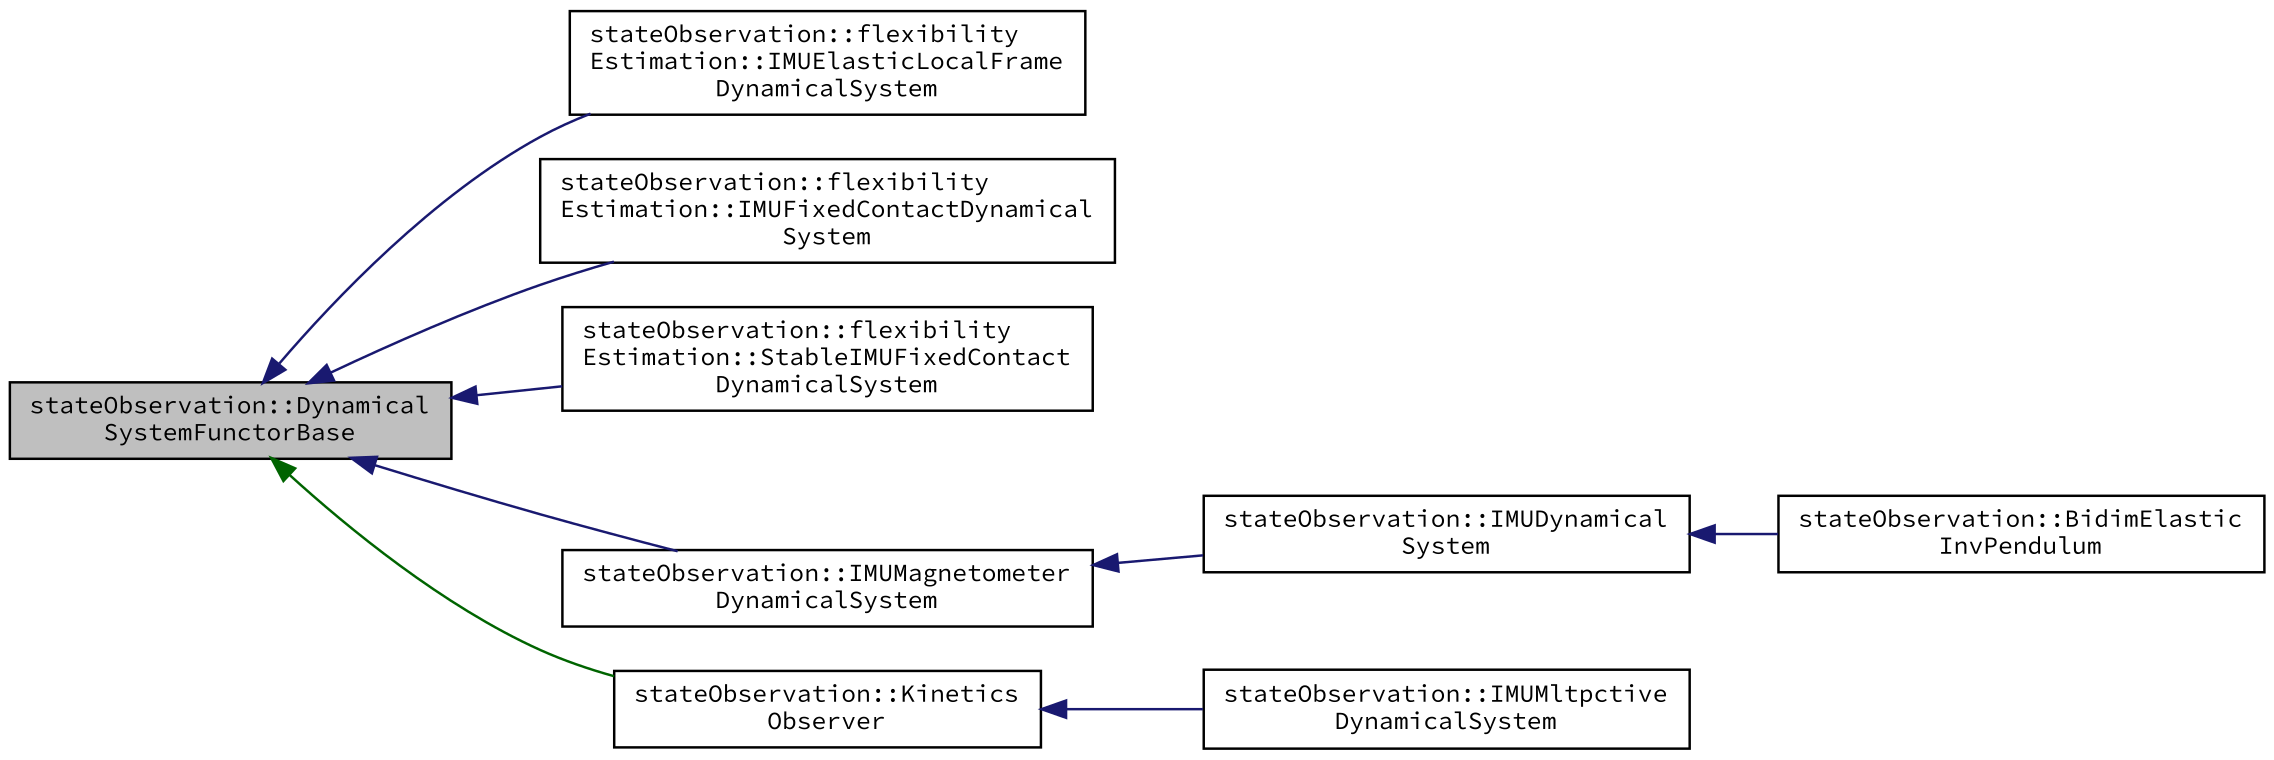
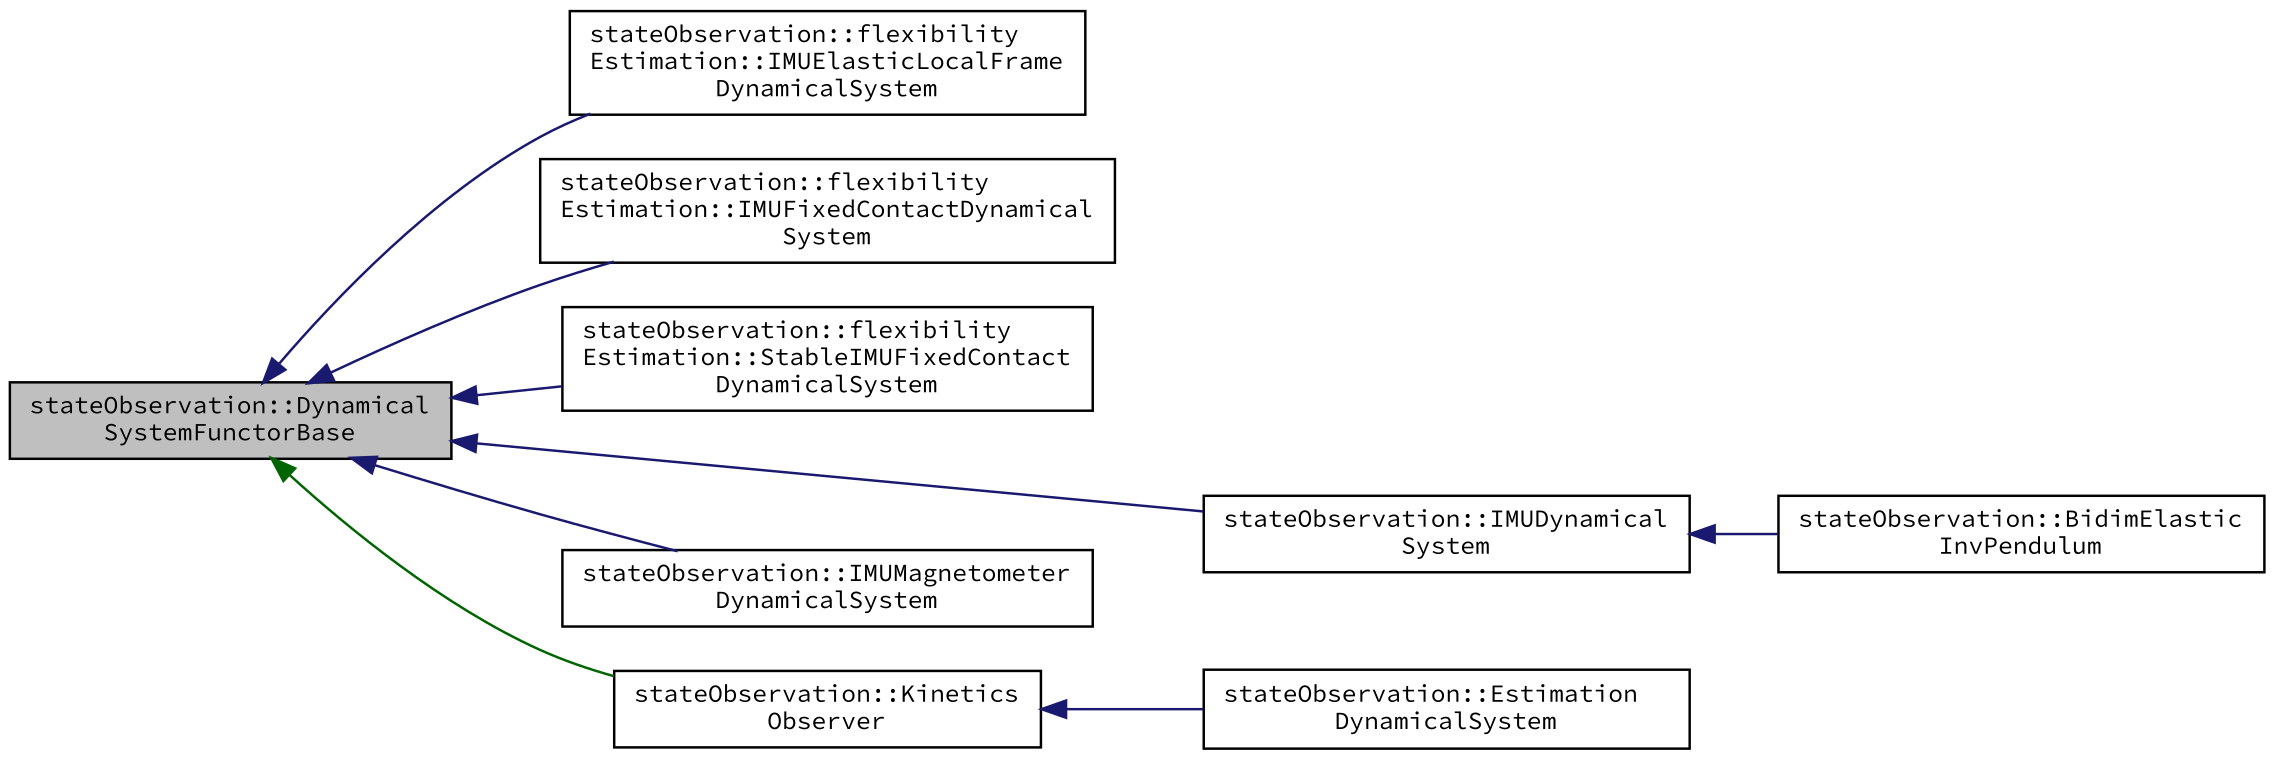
edge "stateObservation::IMUDynamical System" -> "stateObservation::IMUMagnetometer DynamicalSystem": now "stateObservation::IMUDynamical System" -> "stateObservation::Dynamical SystemFunctorBase"
node "stateObservation::IMUMltpctive DynamicalSystem": label "stateObservation::IMUMltpctive DynamicalSystem" -> "stateObservation::Estimation DynamicalSystem"
